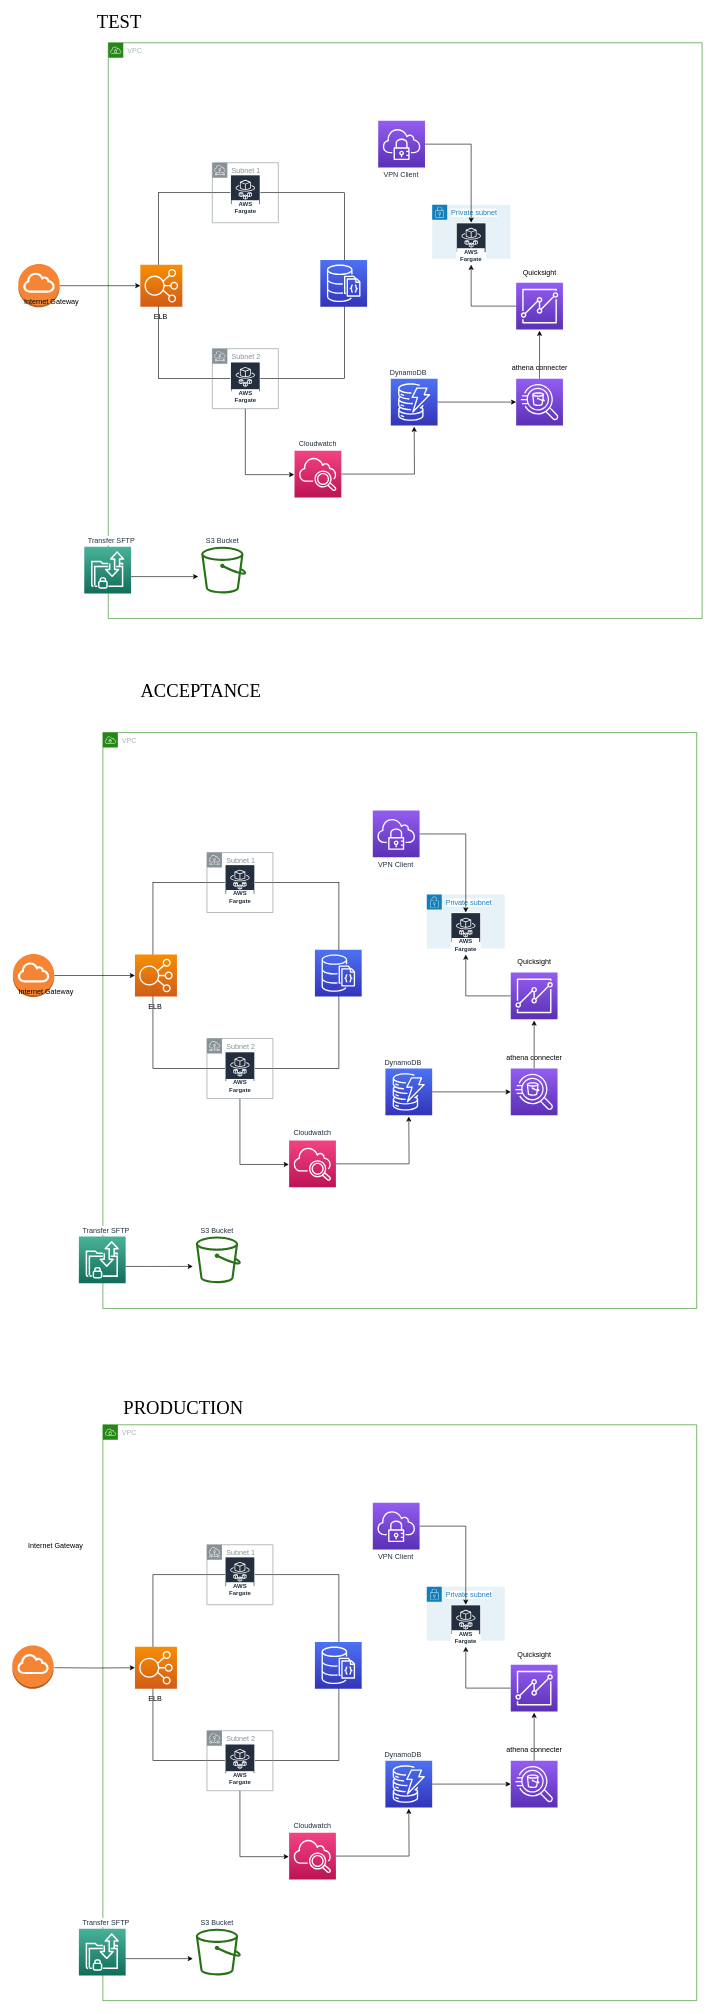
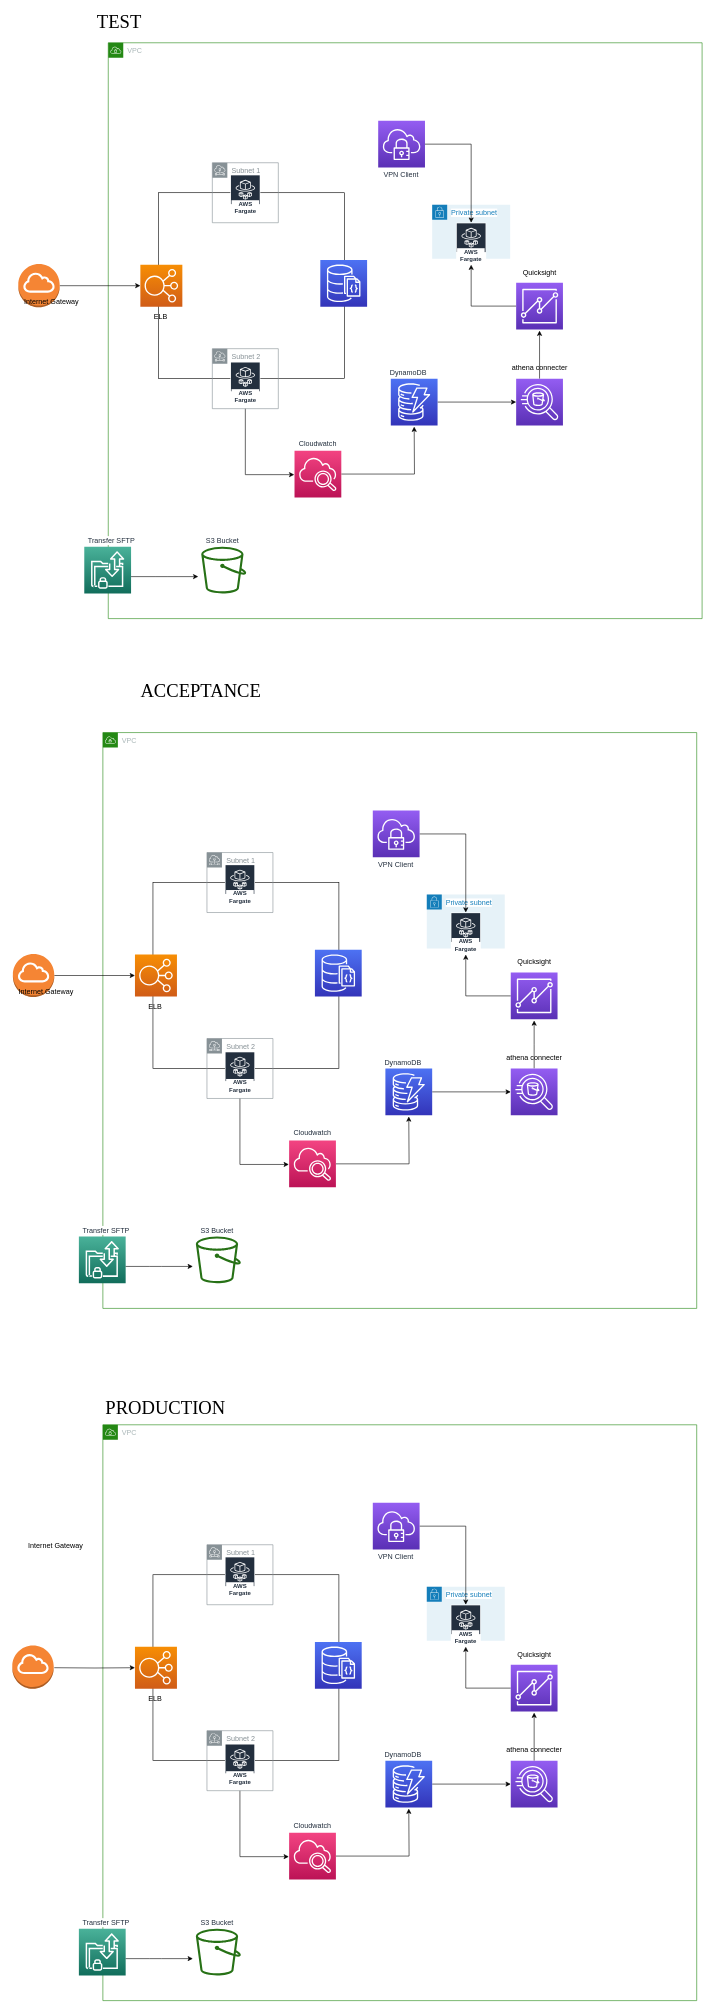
node "PRODUCTION": moved (183, 1407) -> (165, 1407)
